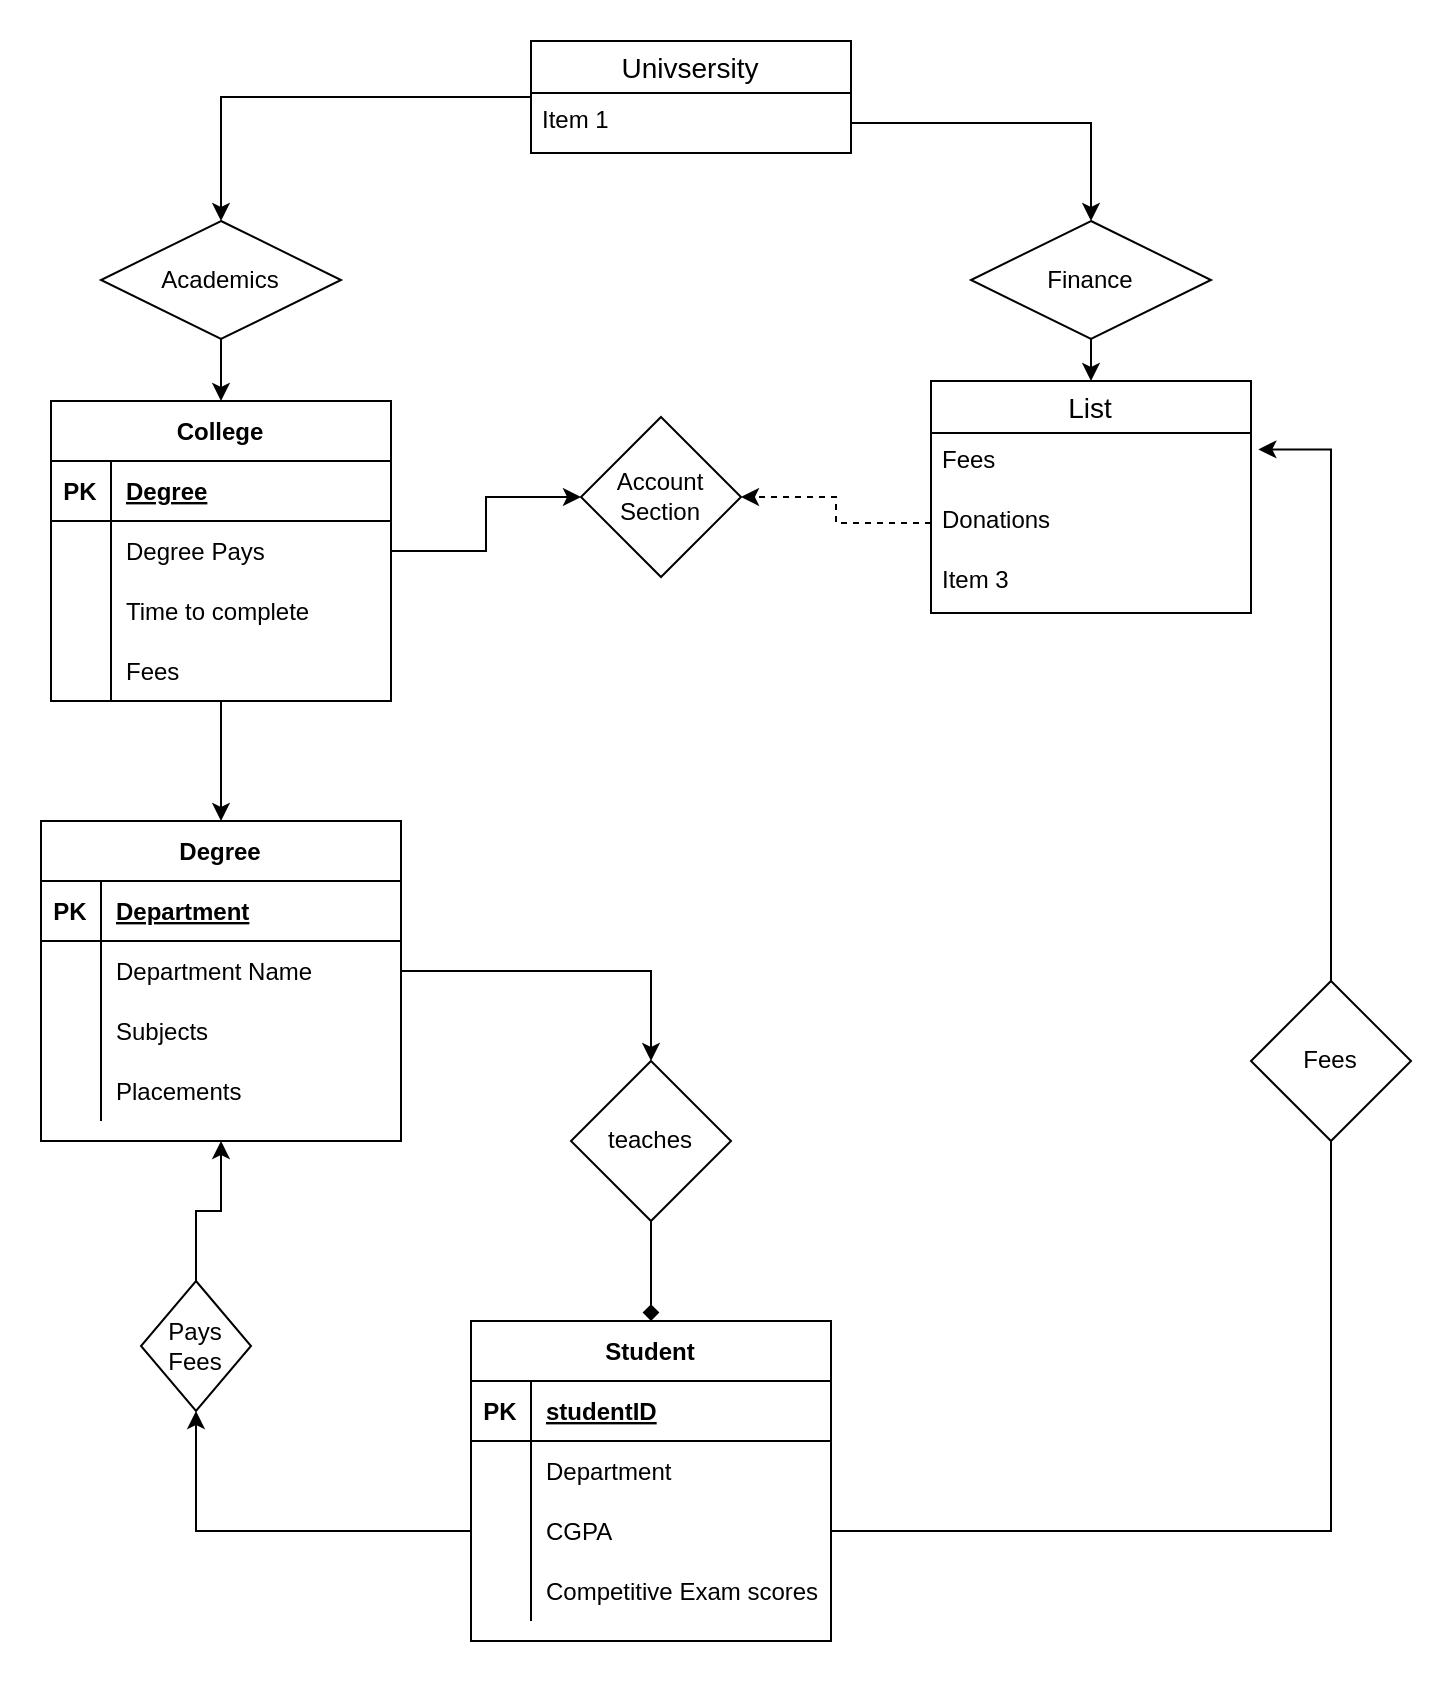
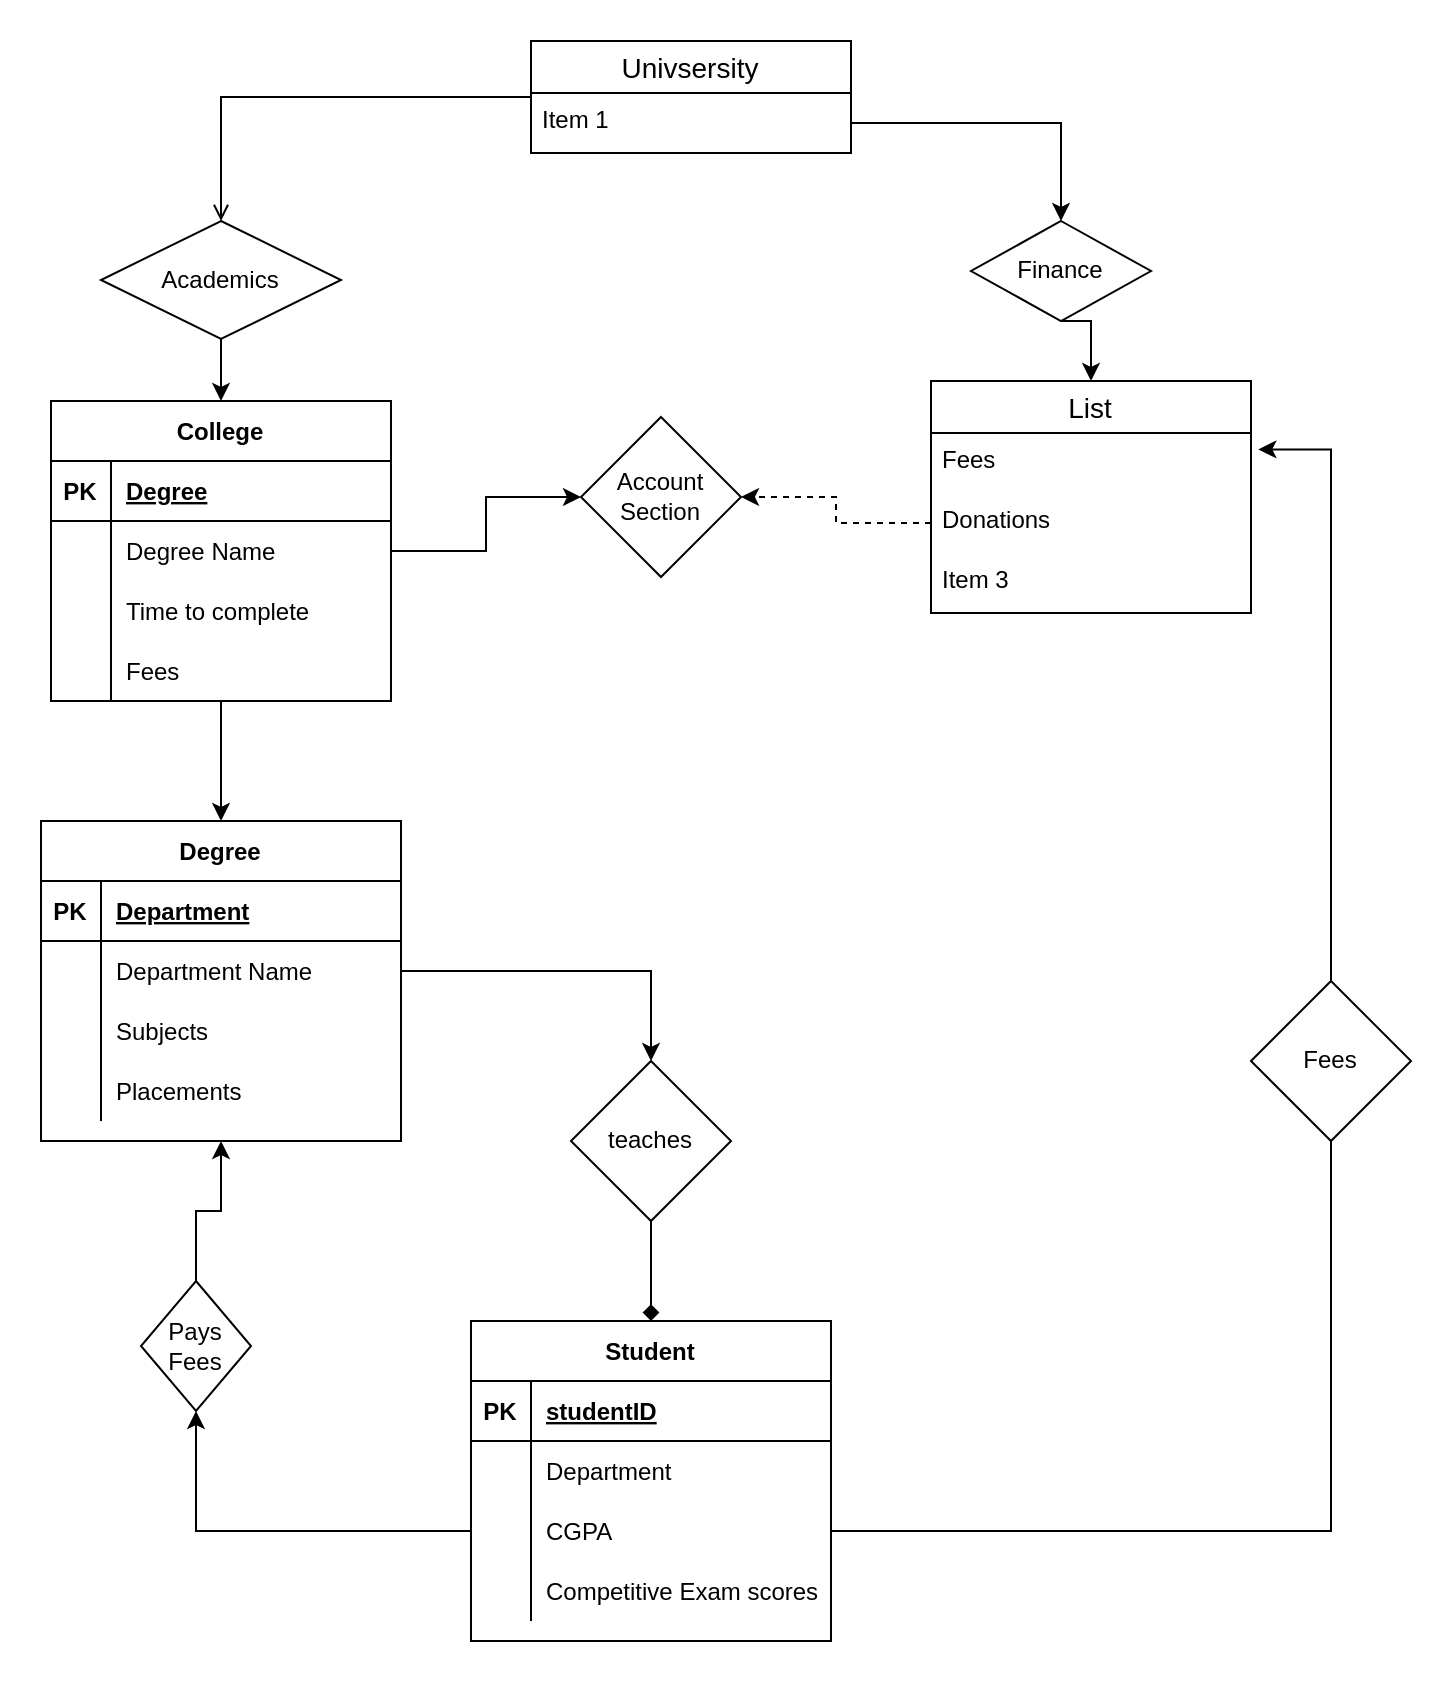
edge "Univsersity" -> "Academics": arrowhead classic -> open
node "Finance": size 240x118 -> 180x100
node "Degree Pays": label "Degree Pays" -> "Degree Name"
